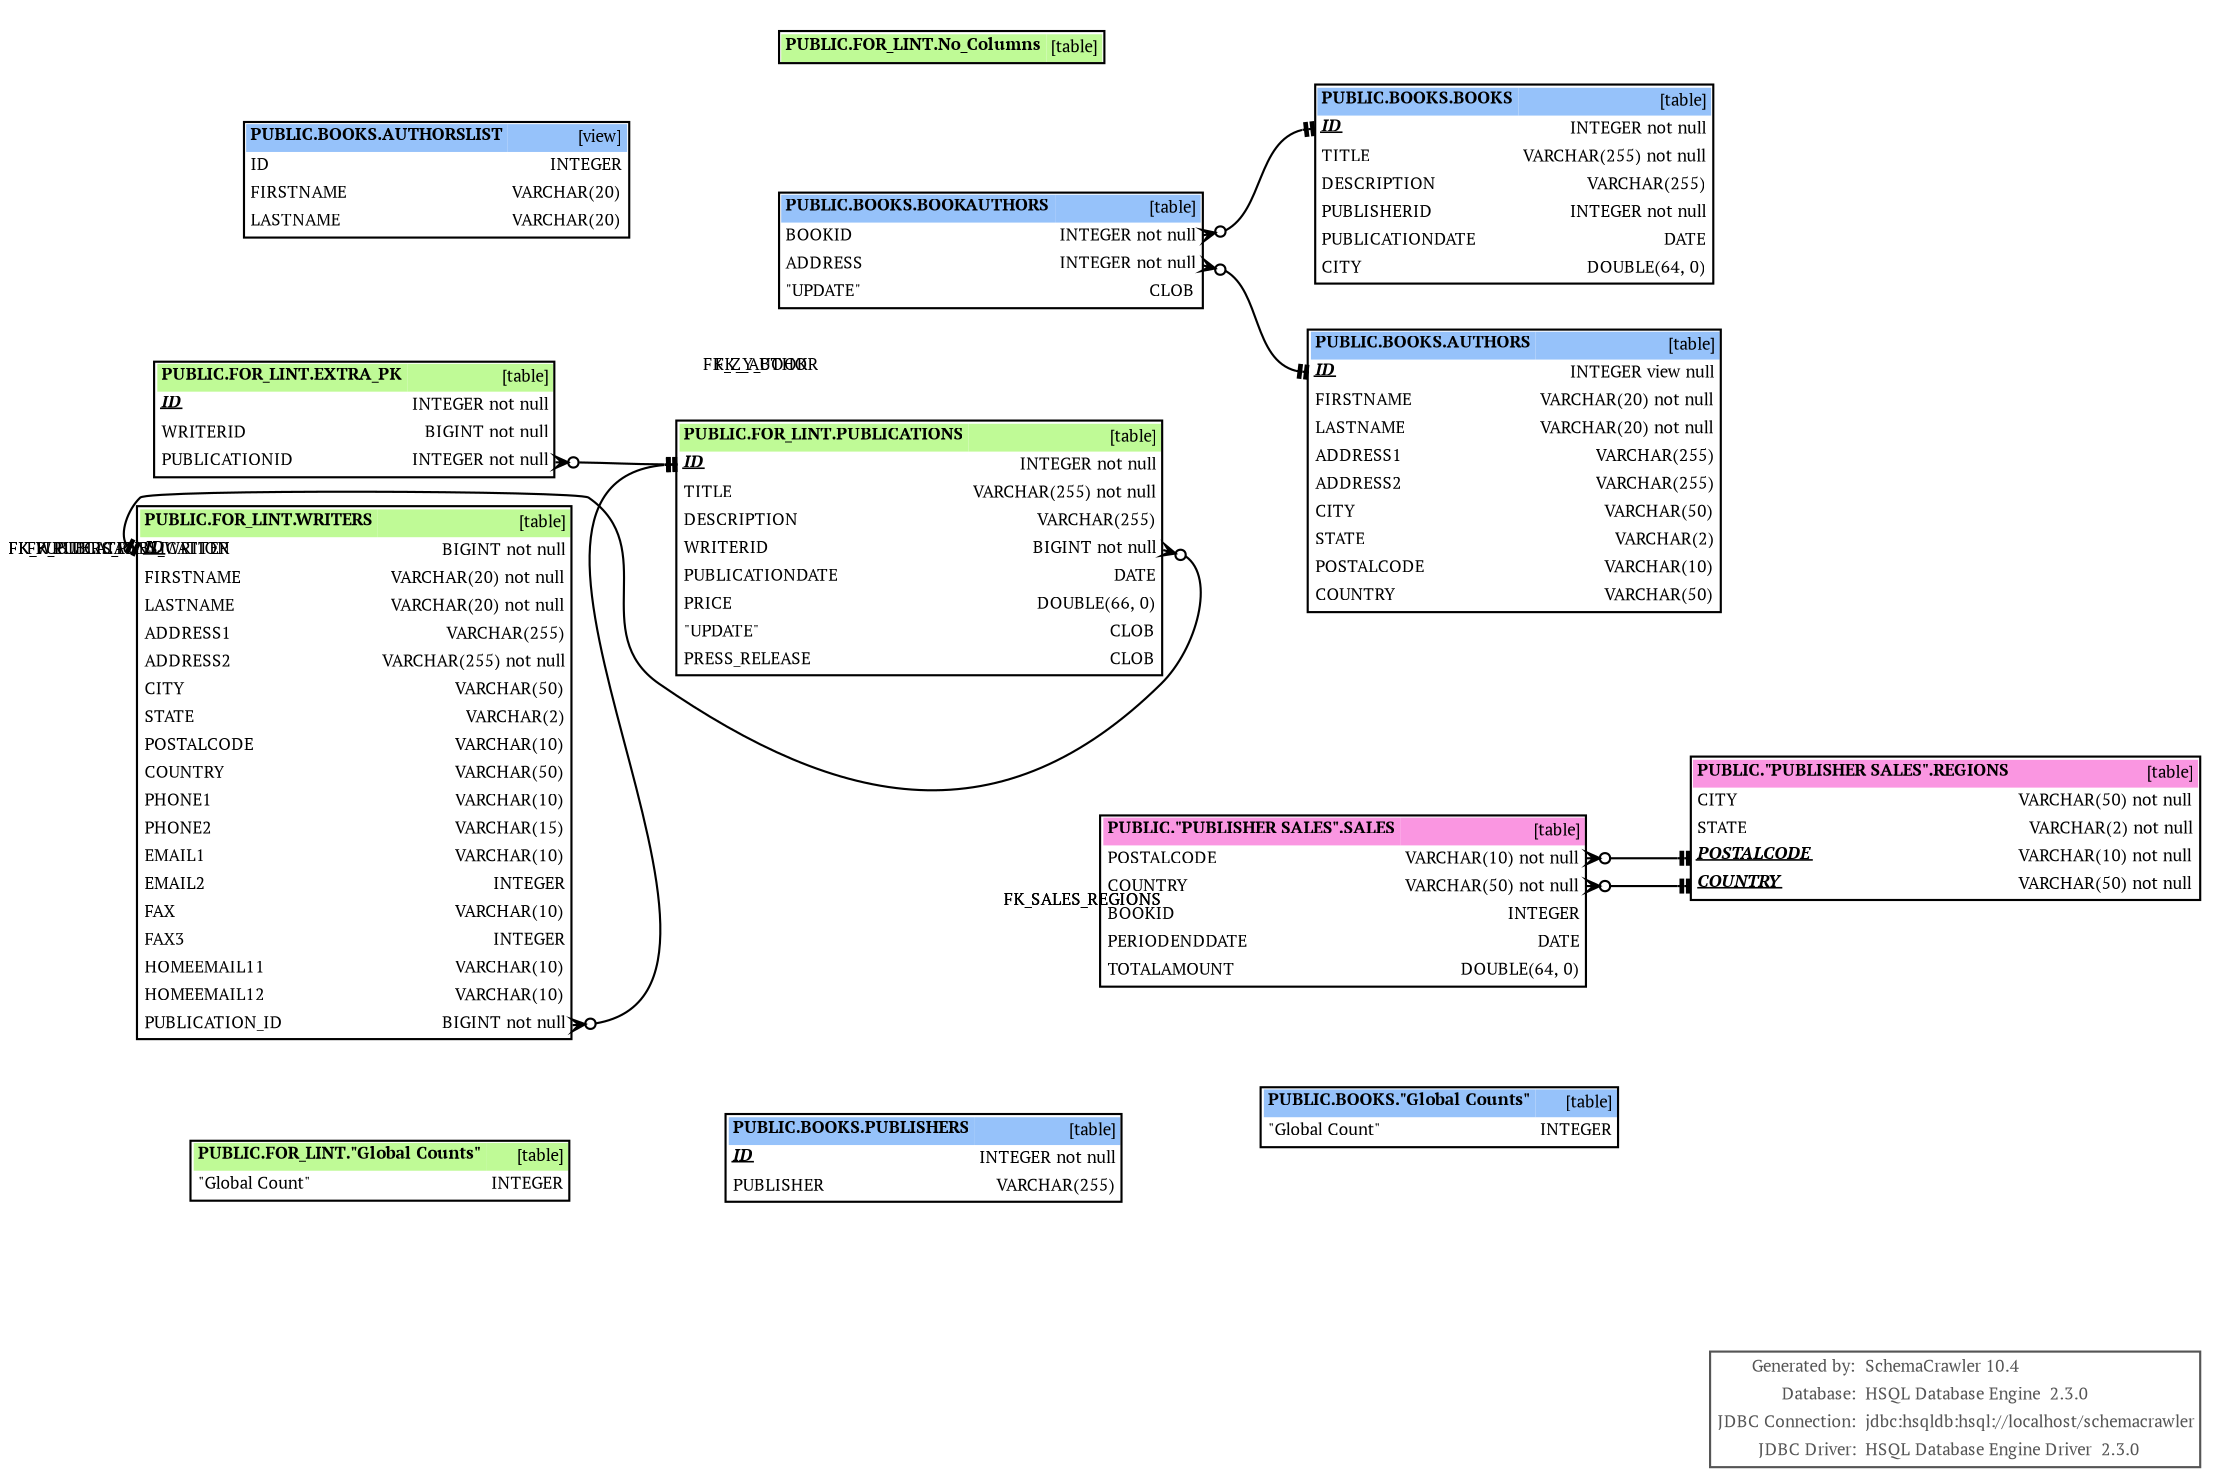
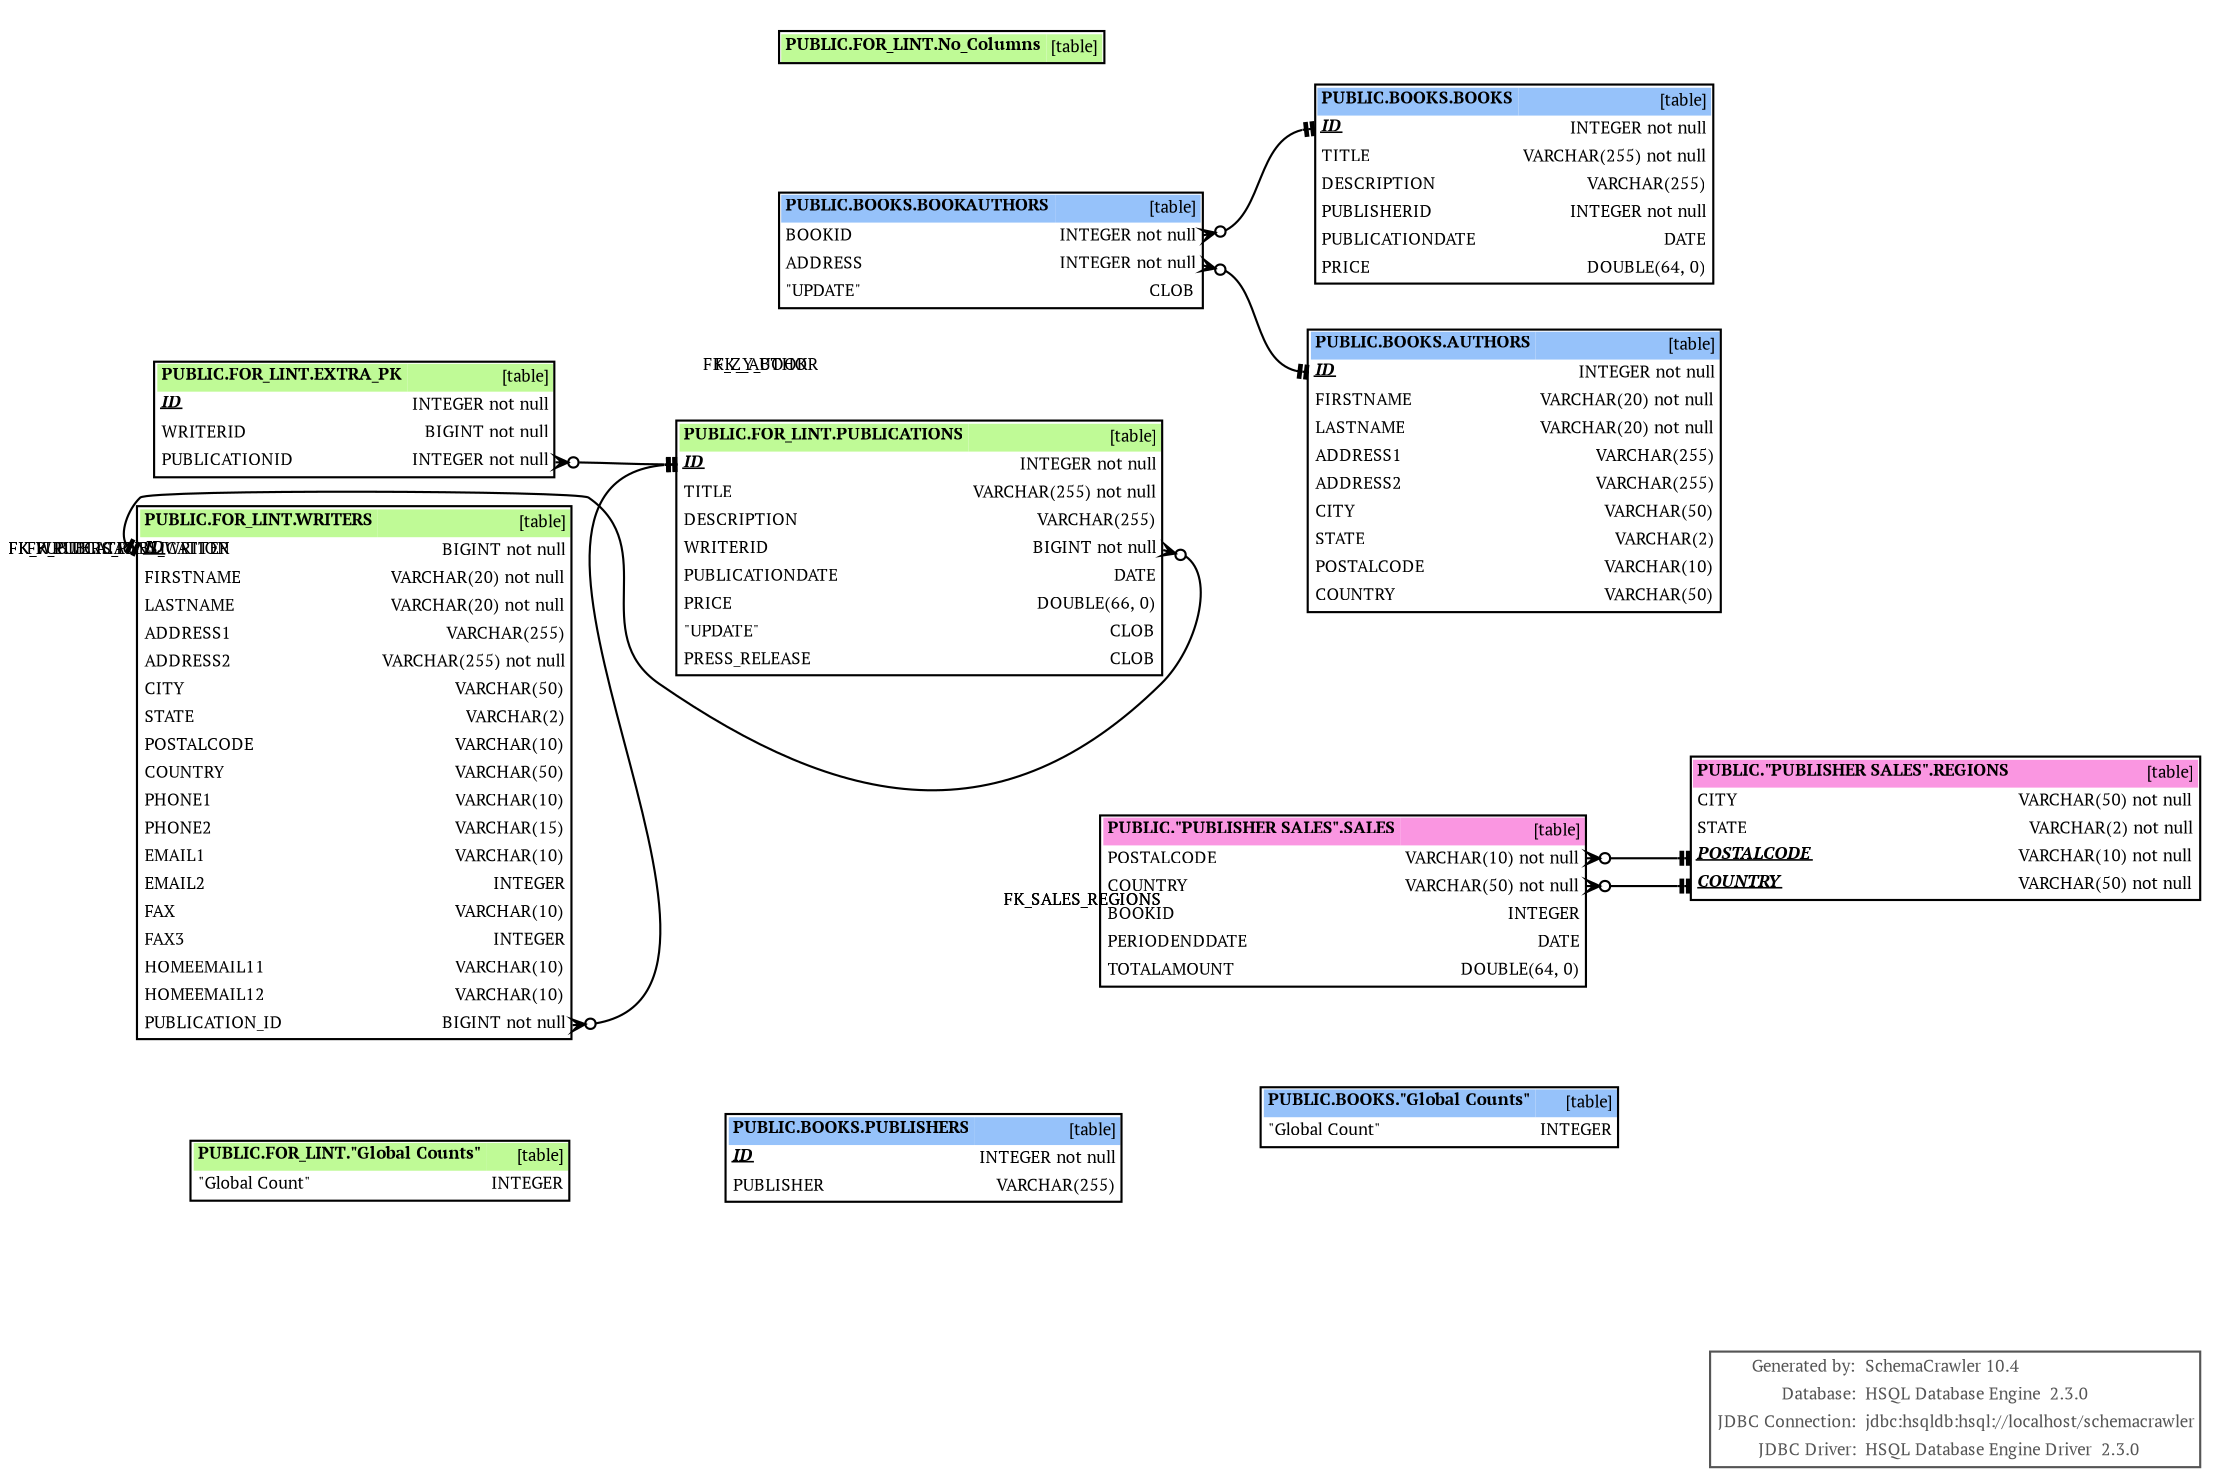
node "PUBLIC.BOOKS.AUTHORSLIST": removed
node "PUBLIC.BOOKS.BOOKS": text "CITY" -> "PRICE"
node "PUBLIC.BOOKS.AUTHORS": text "INTEGER view null" -> "INTEGER not null"
